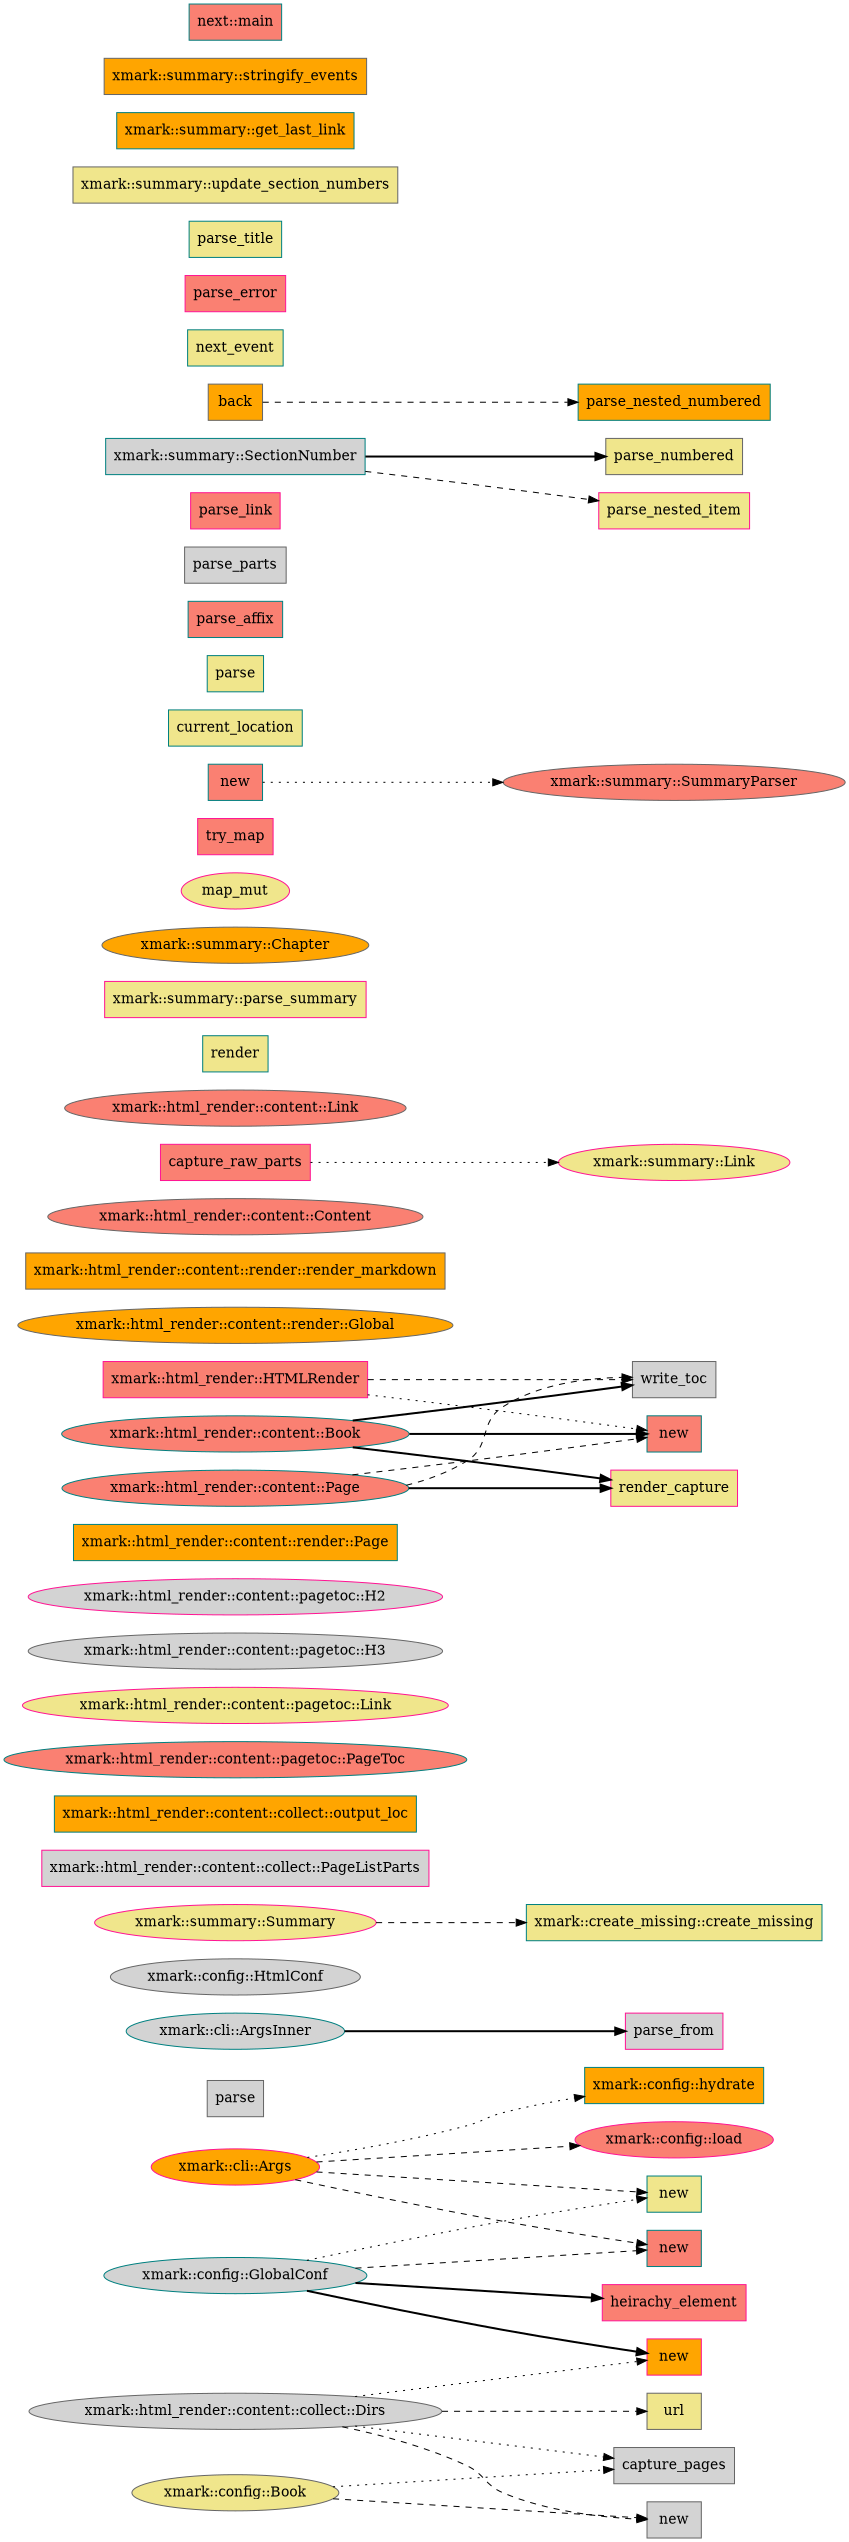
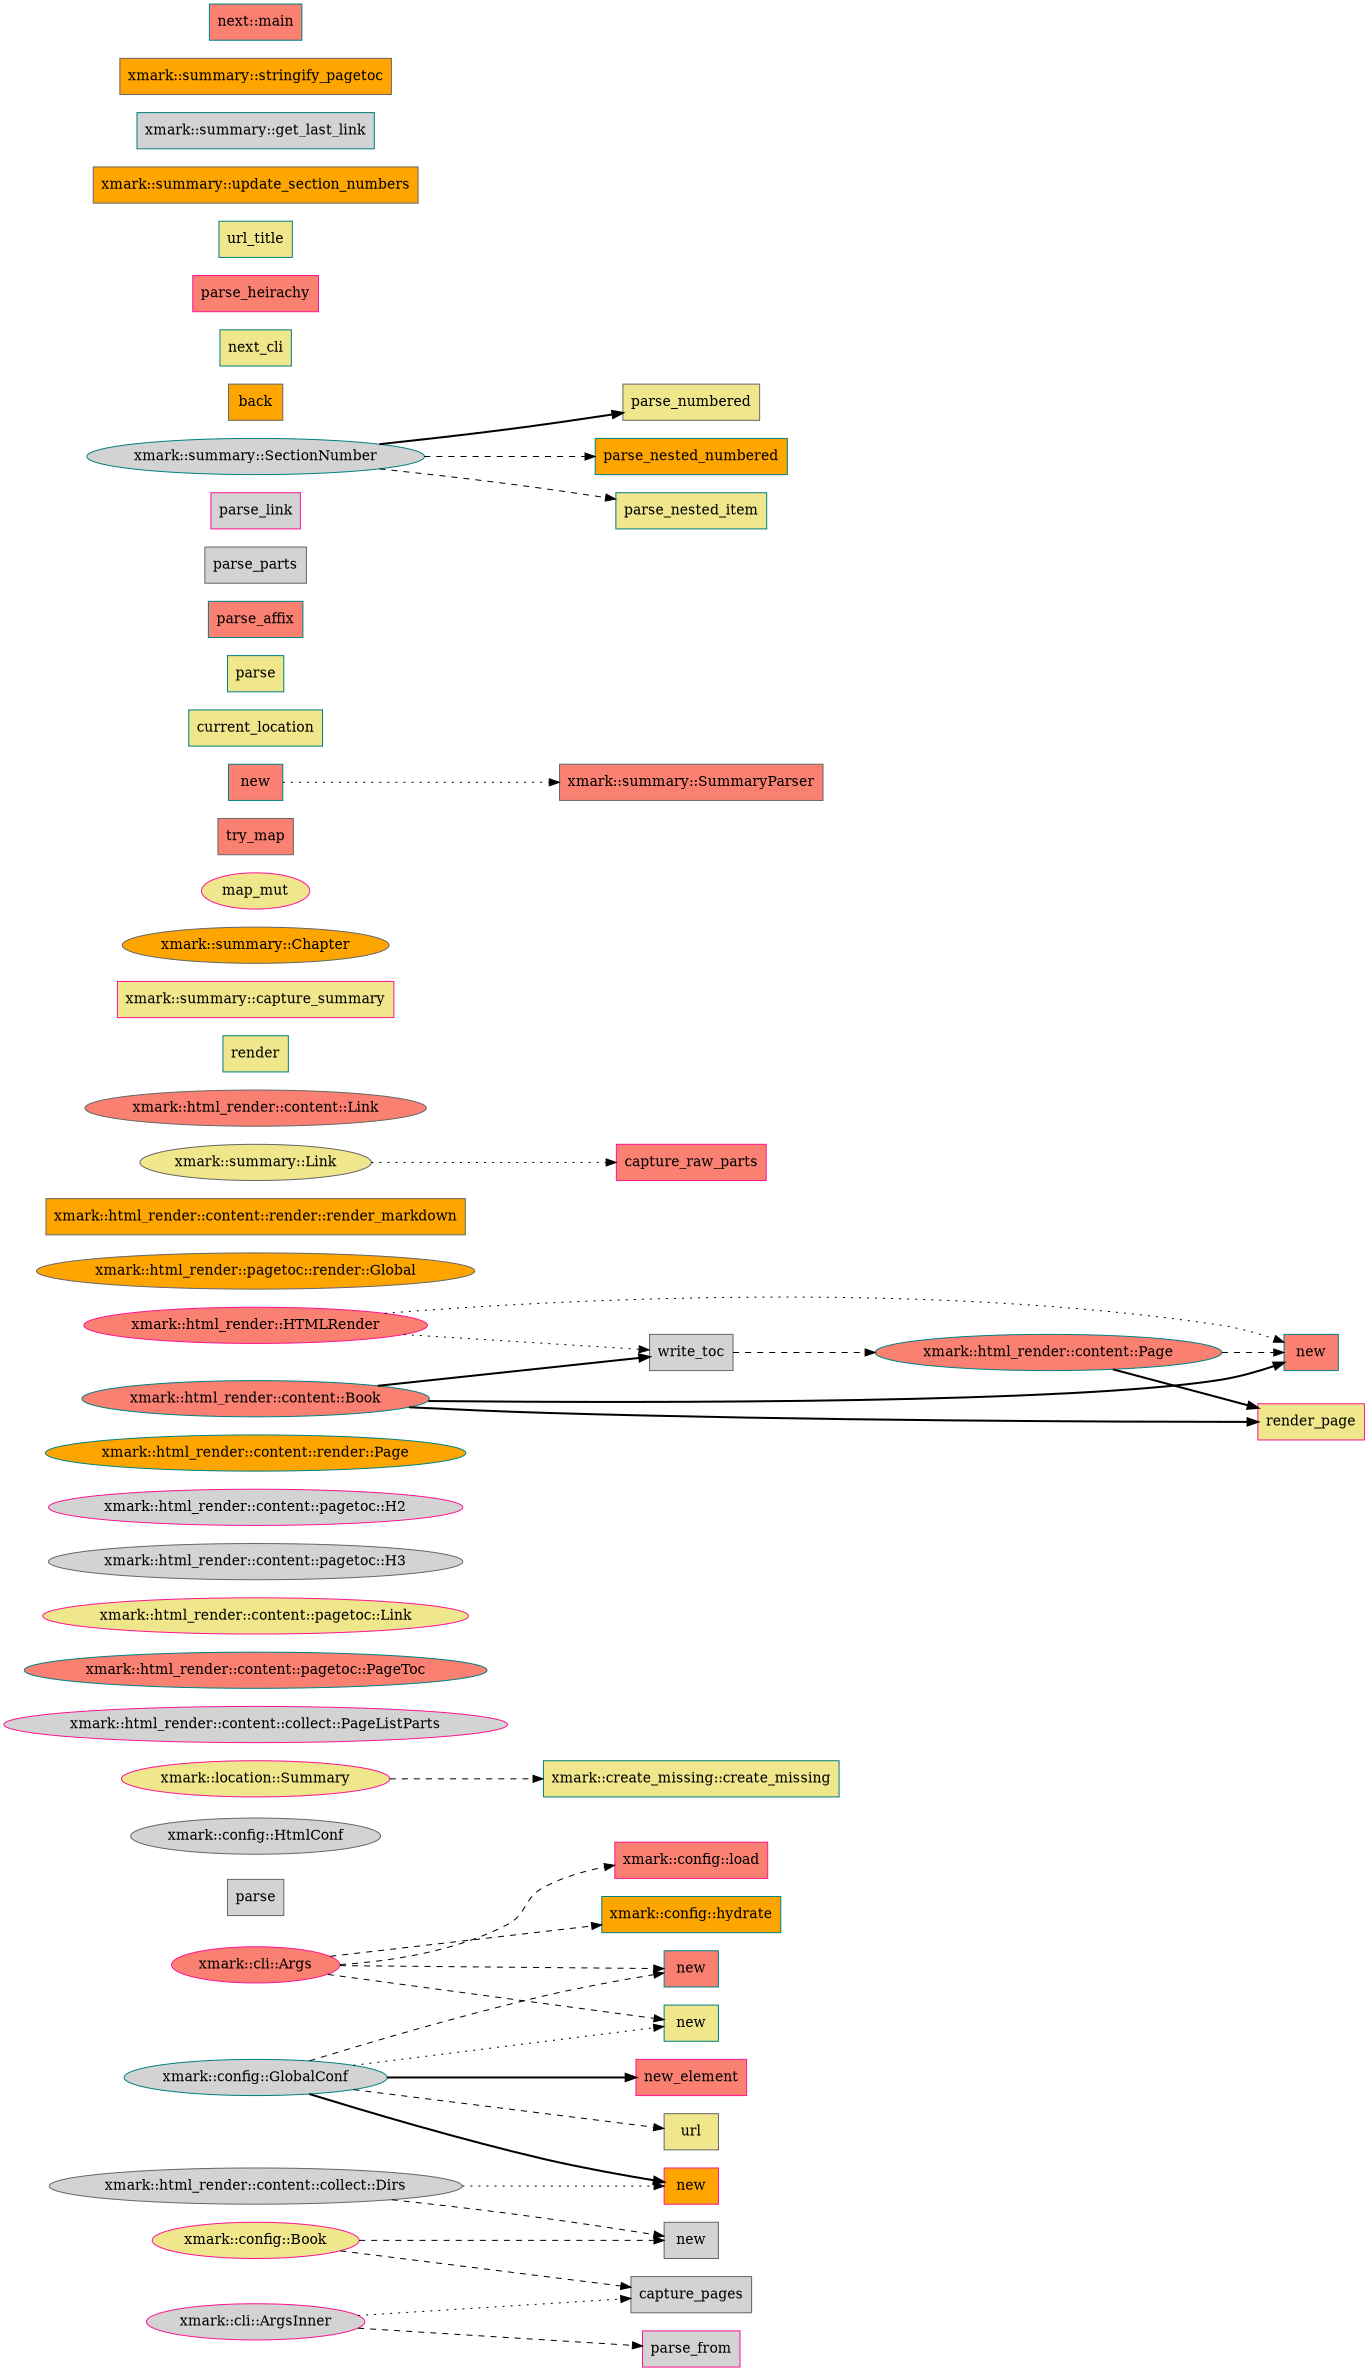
node "xmark::summary::stringify_events": label "xmark::summary::stringify_events" -> "xmark::summary::stringify_pagetoc"
node "xmark::summary::get_last_link": fillcolor orange -> lightgrey
node "xmark::summary::update_section_numbers": fillcolor khaki -> orange
node "parse_title": label "parse_title" -> "url_title"
node "parse_error": label "parse_error" -> "parse_heirachy"
node "next_event": label "next_event" -> "next_cli"
edge "back" -> "parse_nested_numbered": now "xmark::summary::SectionNumber" -> "parse_nested_numbered"
node "xmark::summary::SectionNumber": shape box -> ellipse
node "parse_link": fillcolor salmon -> lightgrey
node "parse_nested_item": color deeppink -> teal
node "xmark::summary::SummaryParser": shape ellipse -> box
node "try_map": color deeppink -> gray40
node "xmark::summary::parse_summary": label "xmark::summary::parse_summary" -> "xmark::summary::capture_summary"
edge "capture_raw_parts" -> "xmark::summary::Link": reversed
node "xmark::summary::Link": color deeppink -> gray40
node "xmark::html_render::content::Content": removed
node "xmark::html_render::content::render::Global": label "xmark::html_render::content::render::Global" -> "xmark::html_render::pagetoc::render::Global"
node "xmark::html_render::HTMLRender": shape box -> ellipse
edge "xmark::html_render::HTMLRender" -> "write_toc": style dashed -> dotted
edge "xmark::html_render::content::Page" -> "write_toc": reversed
node "render_capture": label "render_capture" -> "render_page"
node "xmark::html_render::content::render::Page": shape box -> ellipse
node "xmark::html_render::content::collect::output_loc": removed
node "xmark::html_render::content::collect::PageListParts": shape box -> ellipse
node "xmark::summary::Summary": label "xmark::summary::Summary" -> "xmark::location::Summary"
node "xmark::cli::ArgsInner": color teal -> deeppink
edge "xmark::cli::ArgsInner" -> "parse_from": style bold -> dashed
edge "xmark::cli::Args" -> "xmark::config::hydrate": style dotted -> dashed
node "xmark::config::load": shape ellipse -> box
node "xmark::cli::Args": fillcolor orange -> salmon
node "heirachy_element": label "heirachy_element" -> "new_element"
edge "xmark::html_render::content::collect::Dirs" -> "url": now "xmark::config::GlobalConf" -> "url"
edge "xmark::html_render::content::collect::Dirs" -> "capture_pages": now "xmark::cli::ArgsInner" -> "capture_pages"
edge "xmark::config::Book" -> "capture_pages": style dotted -> dashed
node "xmark::config::Book": color gray40 -> deeppink
